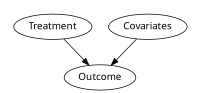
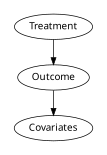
edge "Covariates" -> "Outcome": reversed
